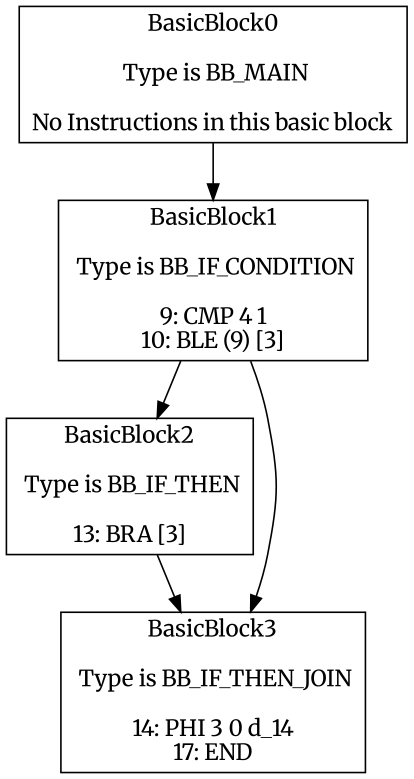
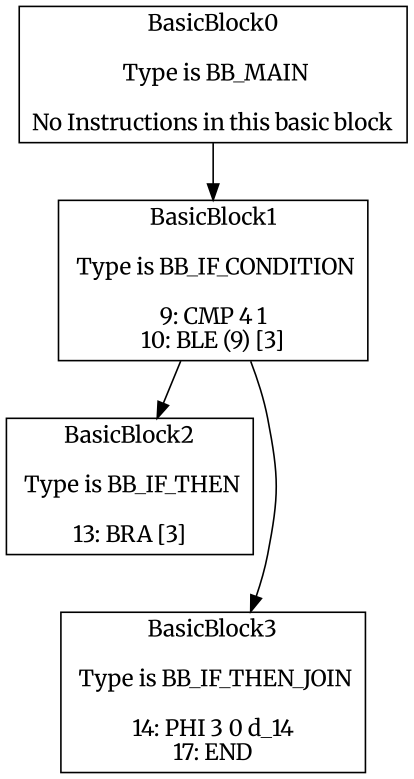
edge "BasicBlock2 Type is BB_IF_THEN 13: BRA [3]" -> "BasicBlock3 Type is BB_IF_THEN_JOIN 14: PHI 3 0 d_14 17: END": removed
